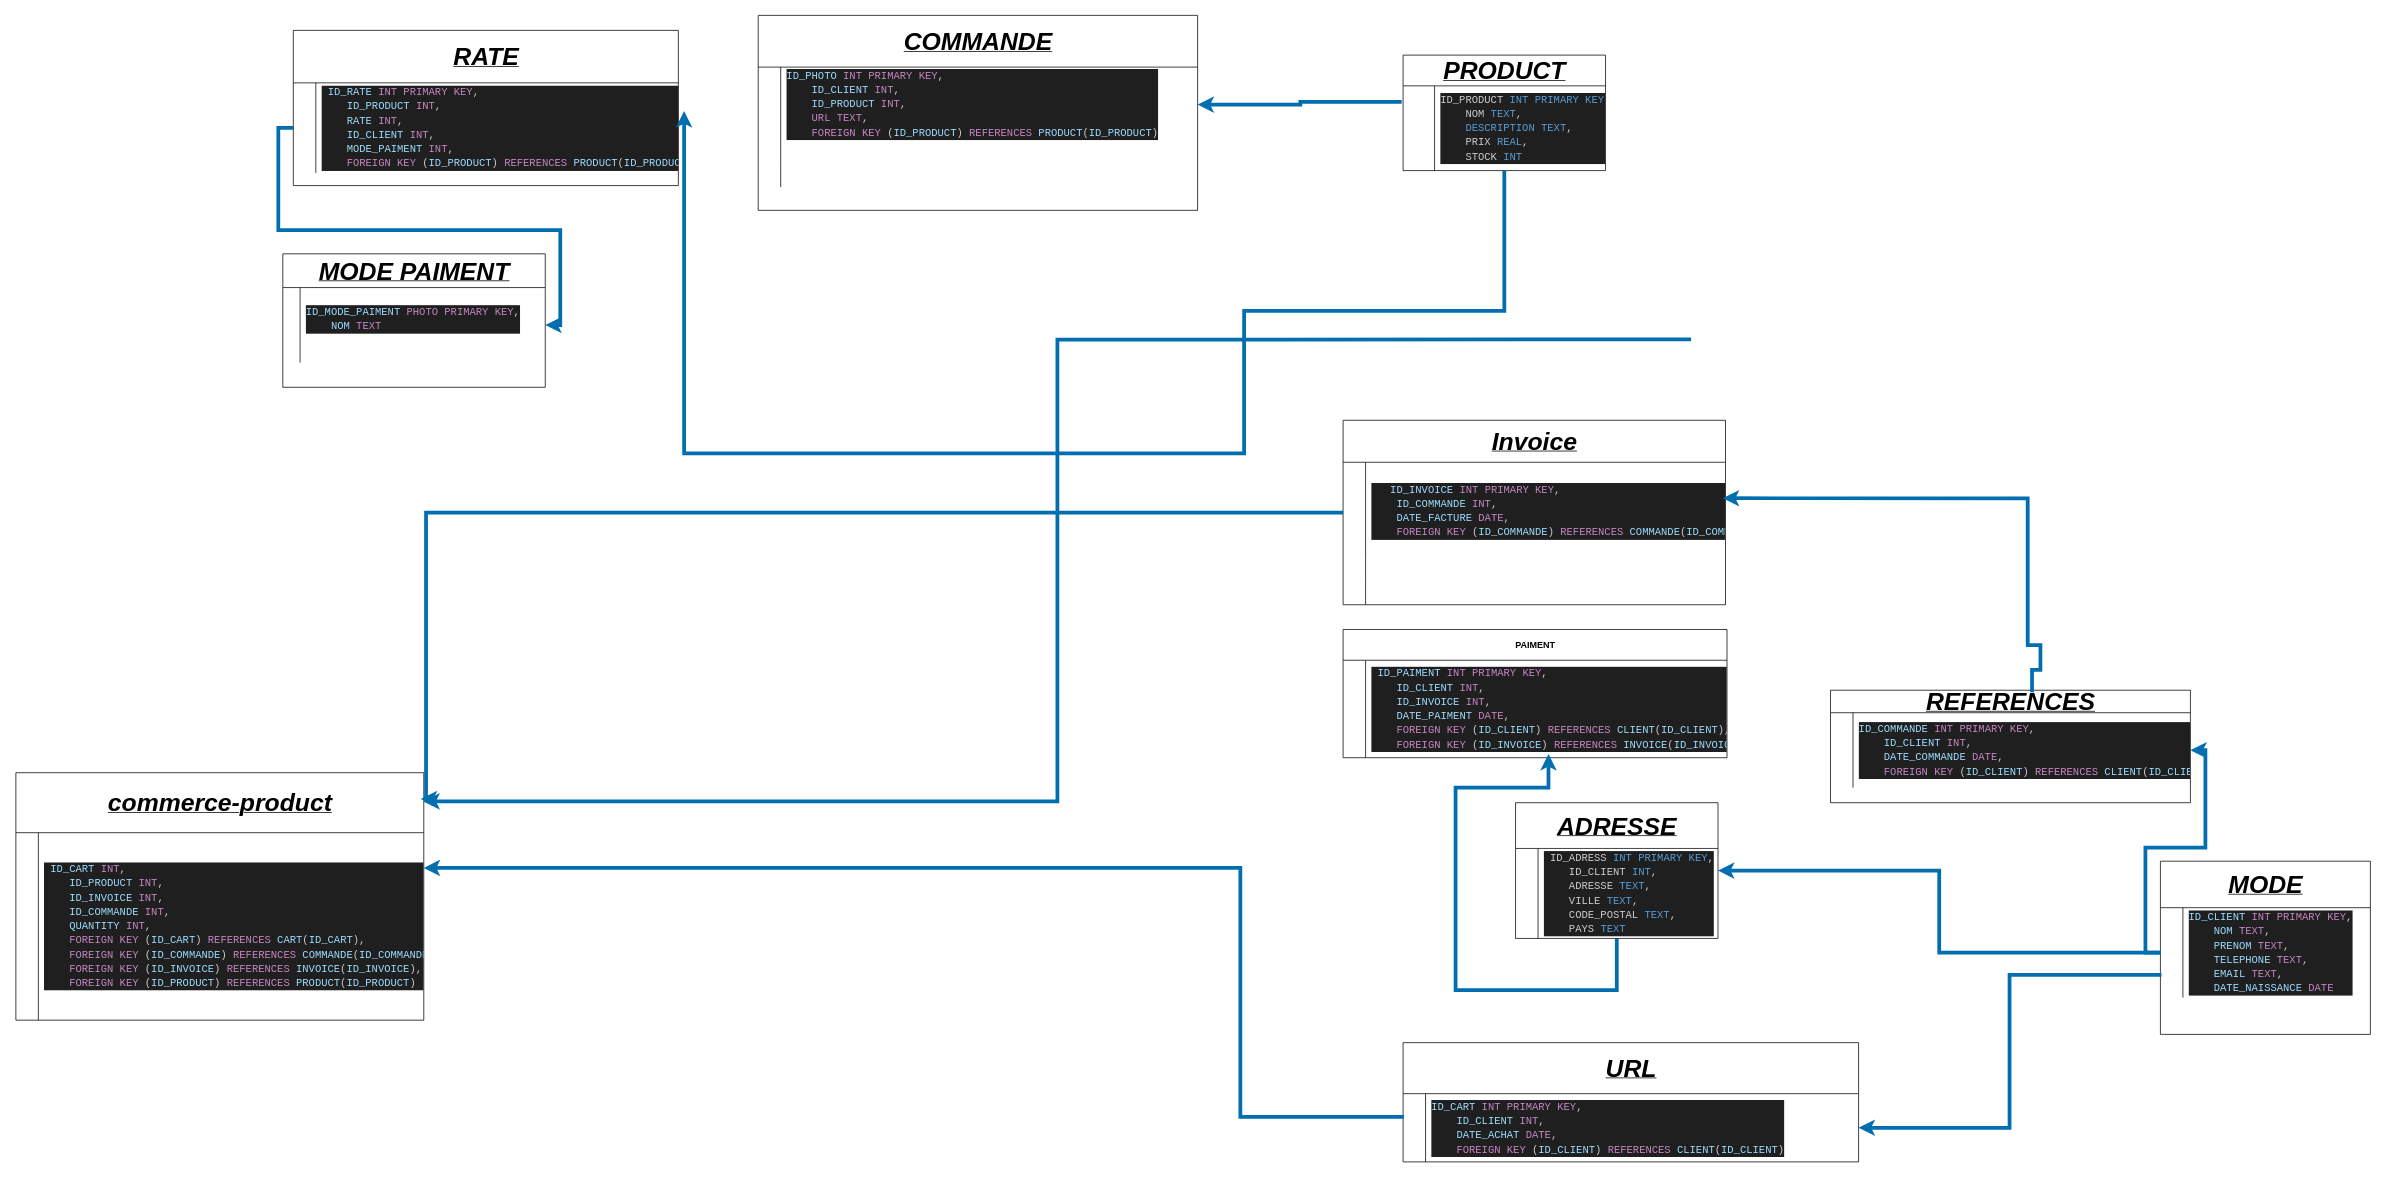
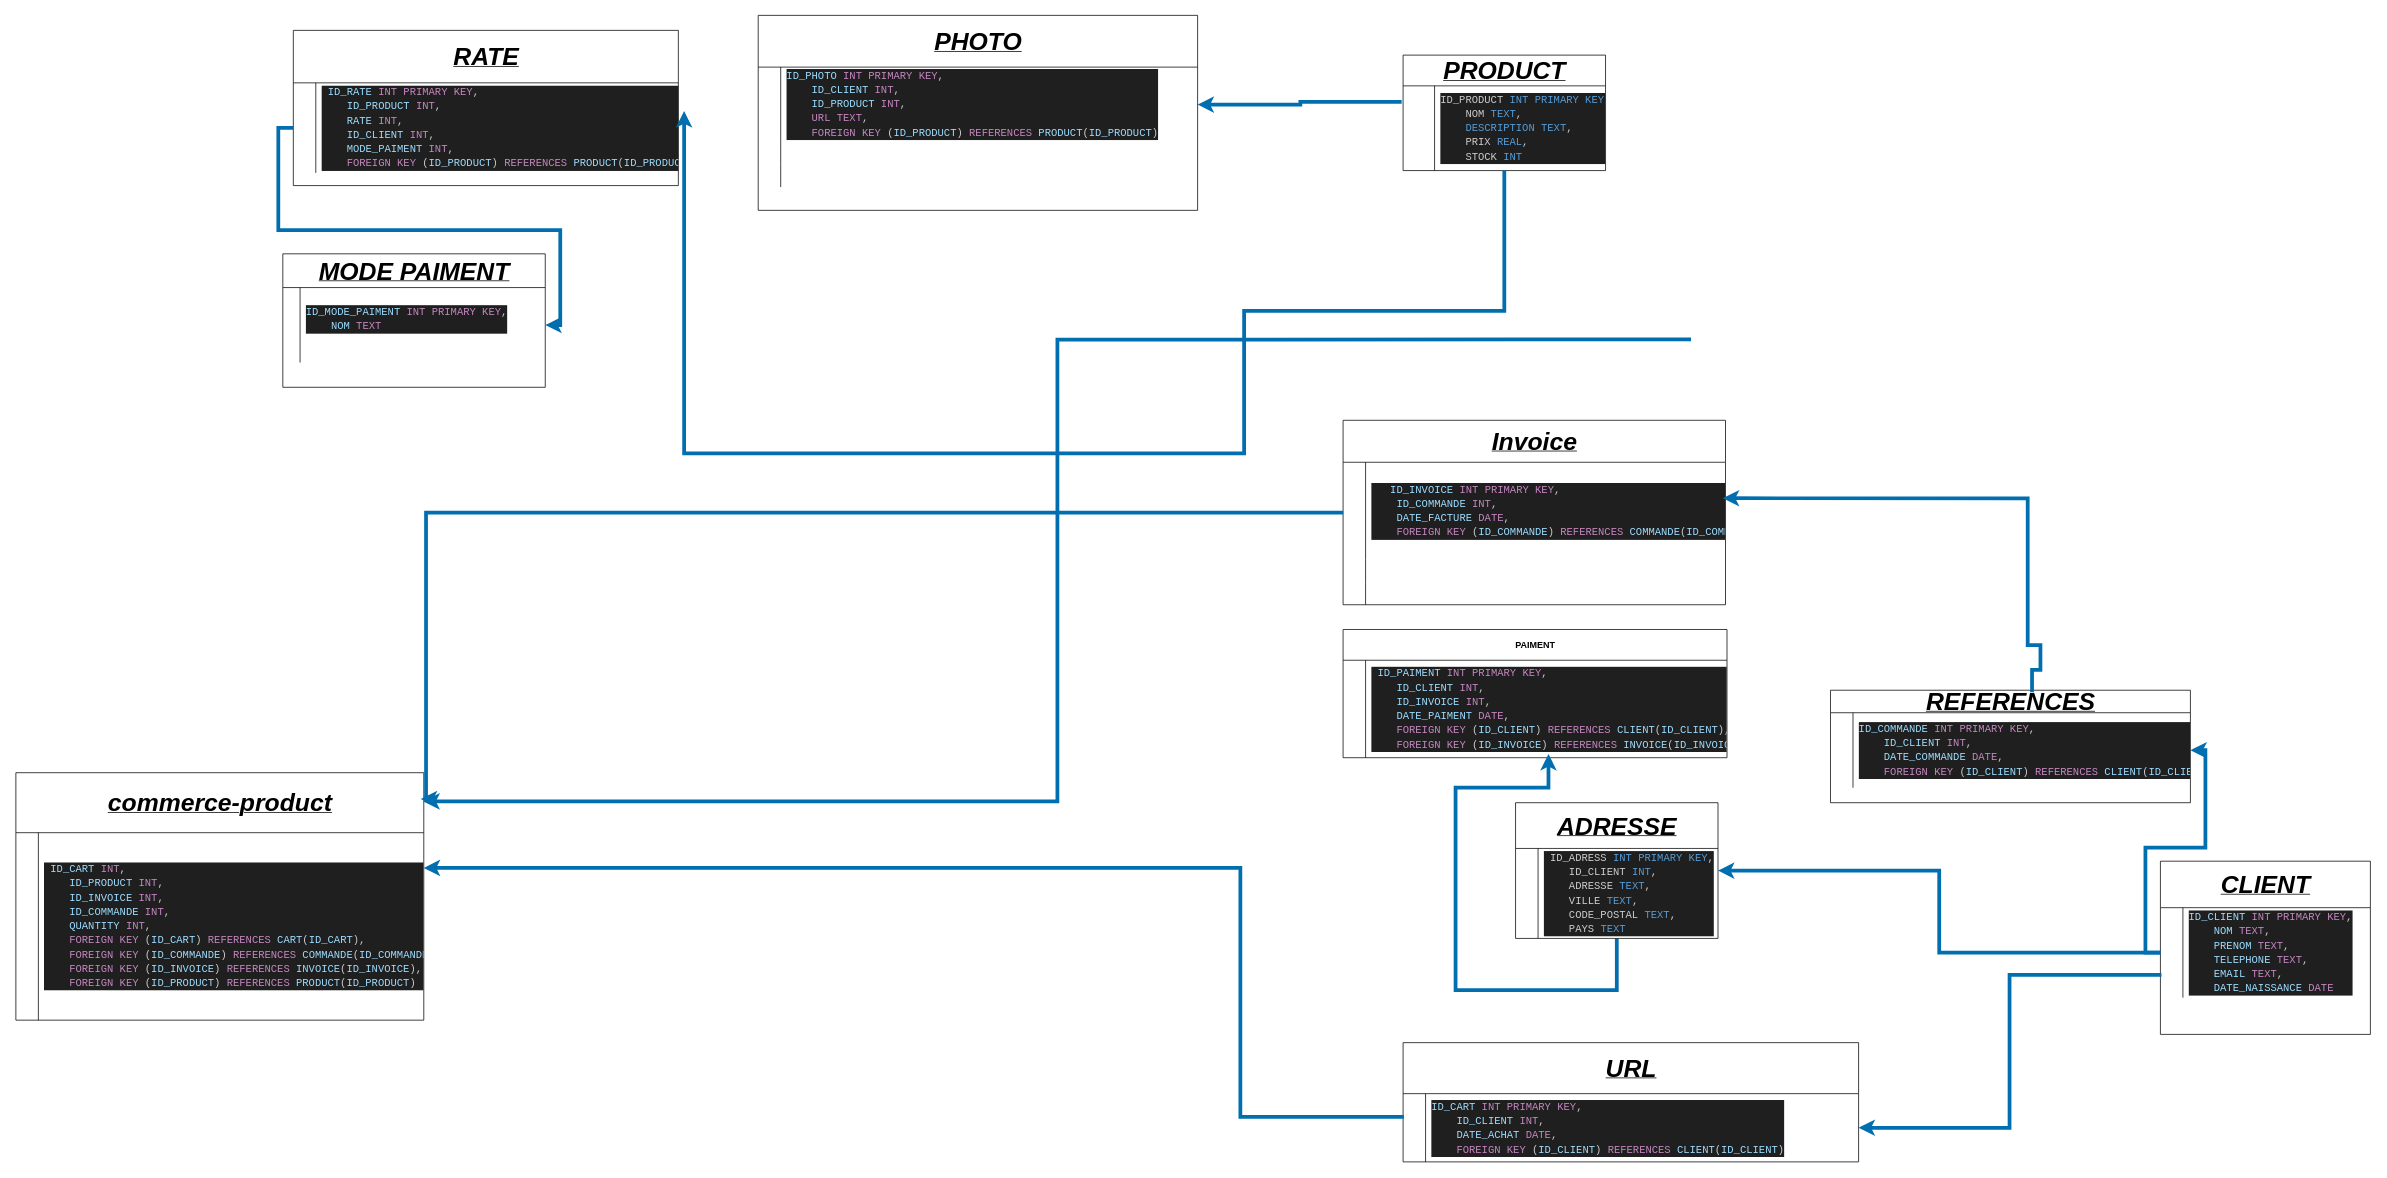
node "COMMANDE": label "COMMANDE" -> "PHOTO"
node "ID_MODE_PAIMENT PHOTO PRIMARY KEY, NOM TEXT": label "ID_MODE_PAIMENT PHOTO PRIMARY KEY, NOM TEXT" -> "ID_MODE_PAIMENT INT PRIMARY KEY, NOM TEXT"
node "MODE": label "MODE" -> "CLIENT"
